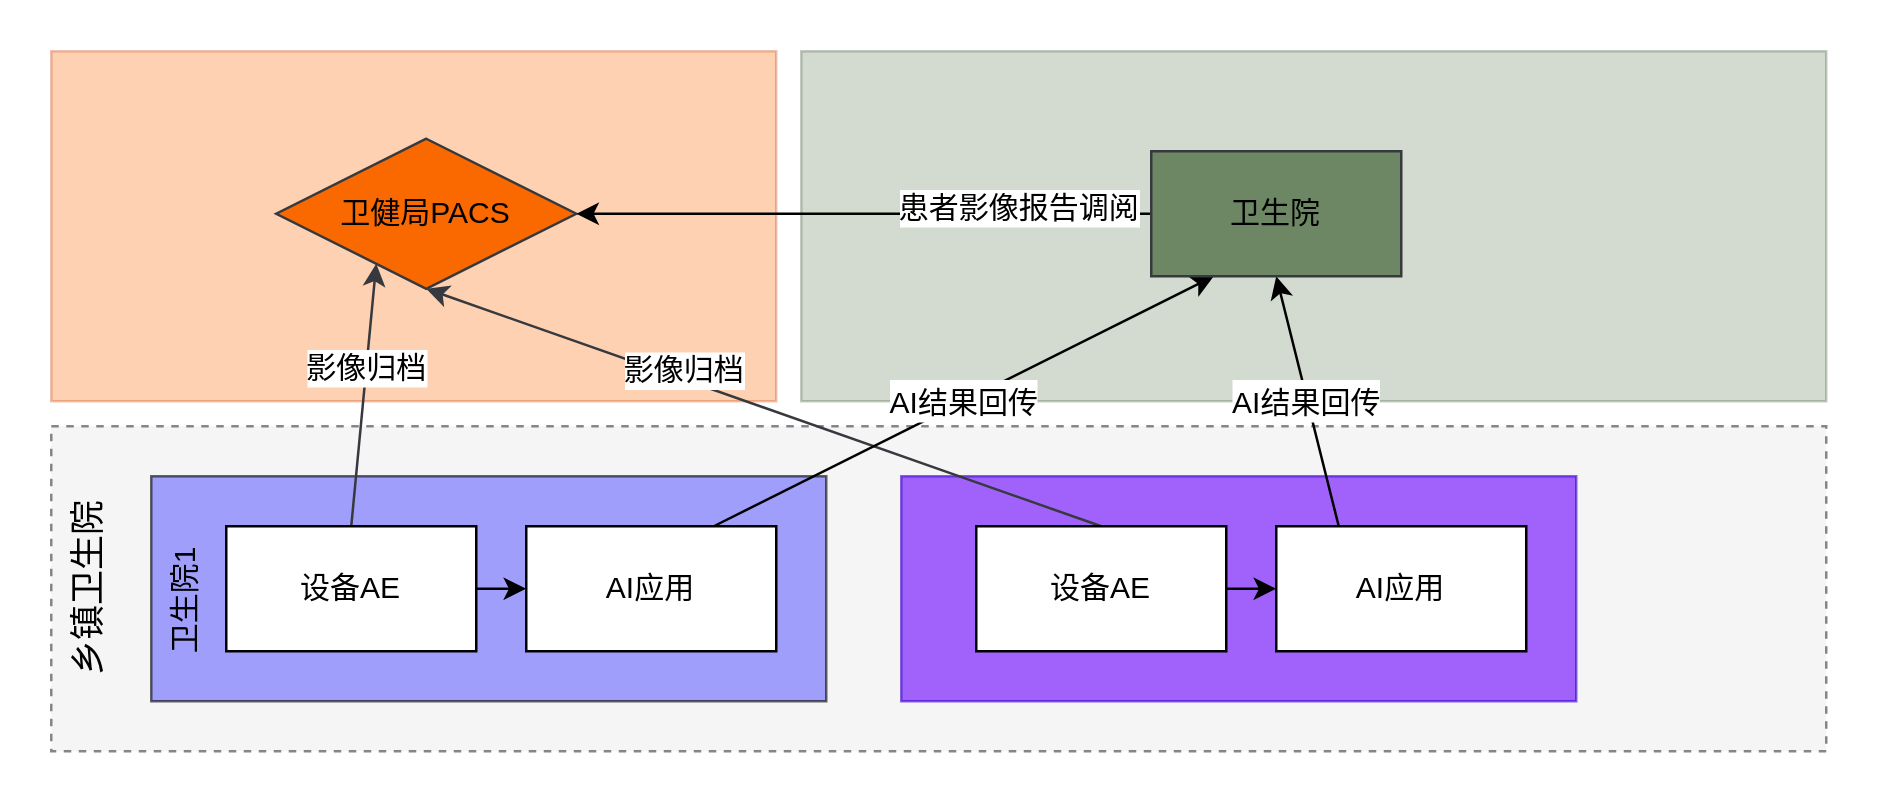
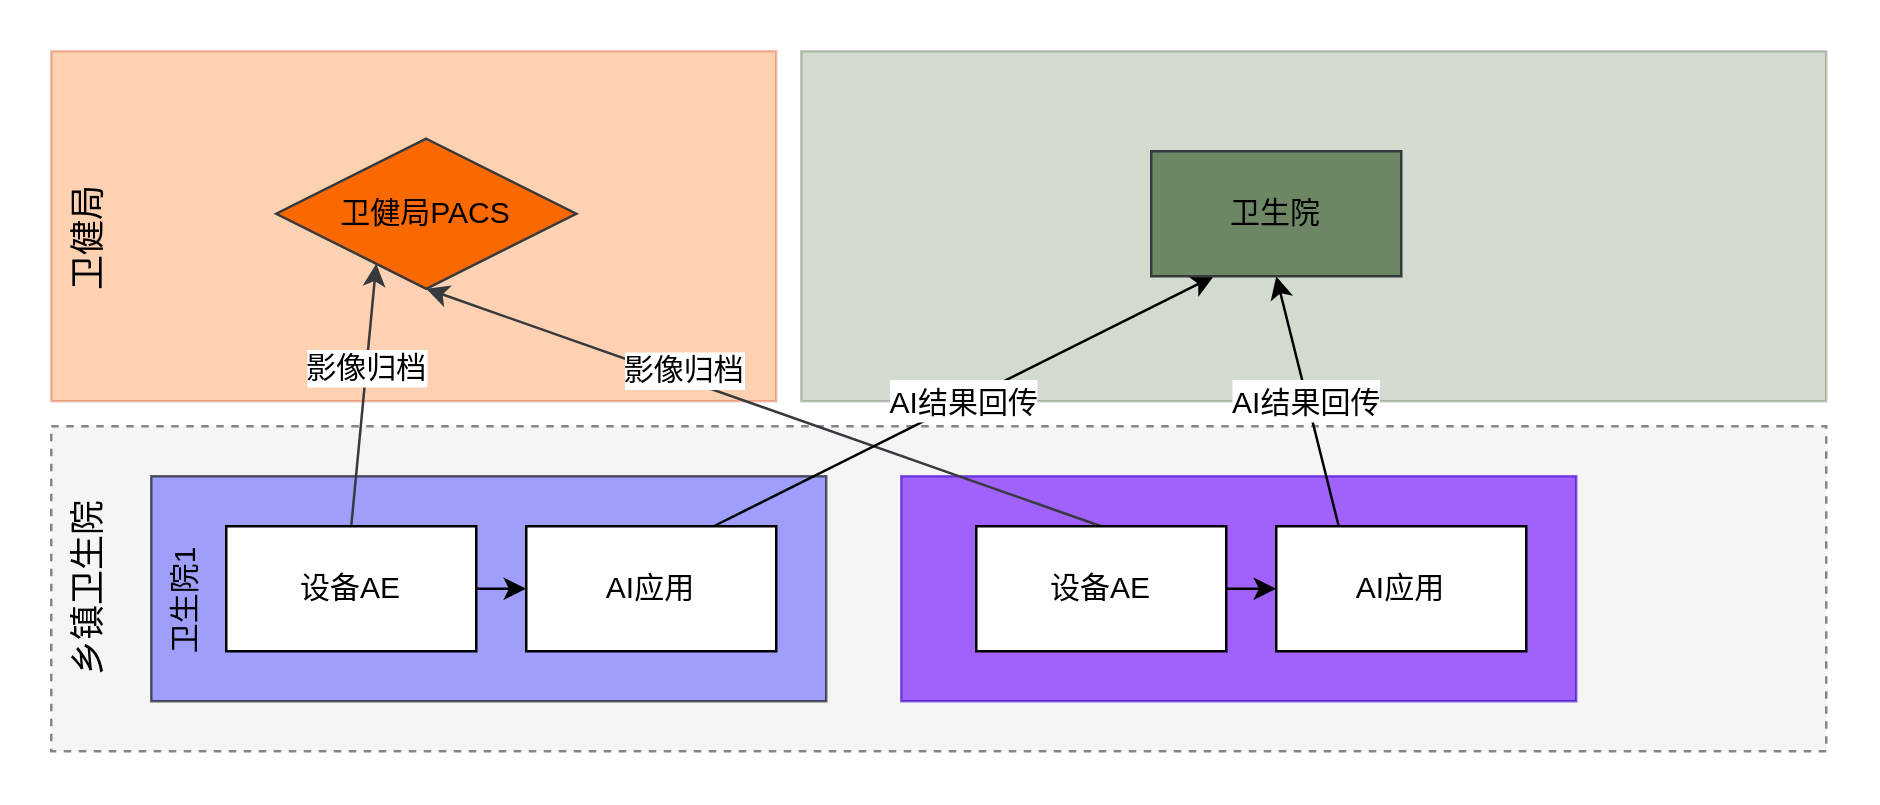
edge "卫生院" -> "卫健局PACS": removed, label "患者影像报告调阅"
node "卫健局": added
